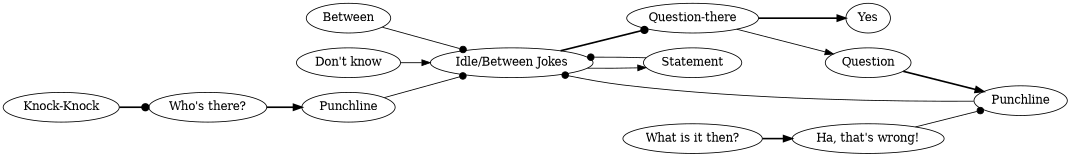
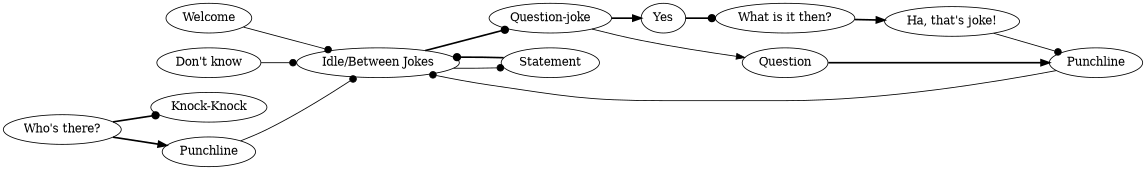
node "Between": label "Between" -> "Welcome"
node "Question-there": label "Question-there" -> "Question-joke"
edge "Yes" -> "What is it then?": added
edge "Statement" -> "Idle/Between Jokes": style solid -> bold
edge "Don't know" -> "Idle/Between Jokes": arrowhead normal -> dot
edge "Idle/Between Jokes" -> "Statement": arrowhead normal -> dot
edge "Knock-Knock" -> "Who's there?": reversed
node "Ha, that's wrong!": label "Ha, that's wrong!" -> "Ha, that's joke!"
